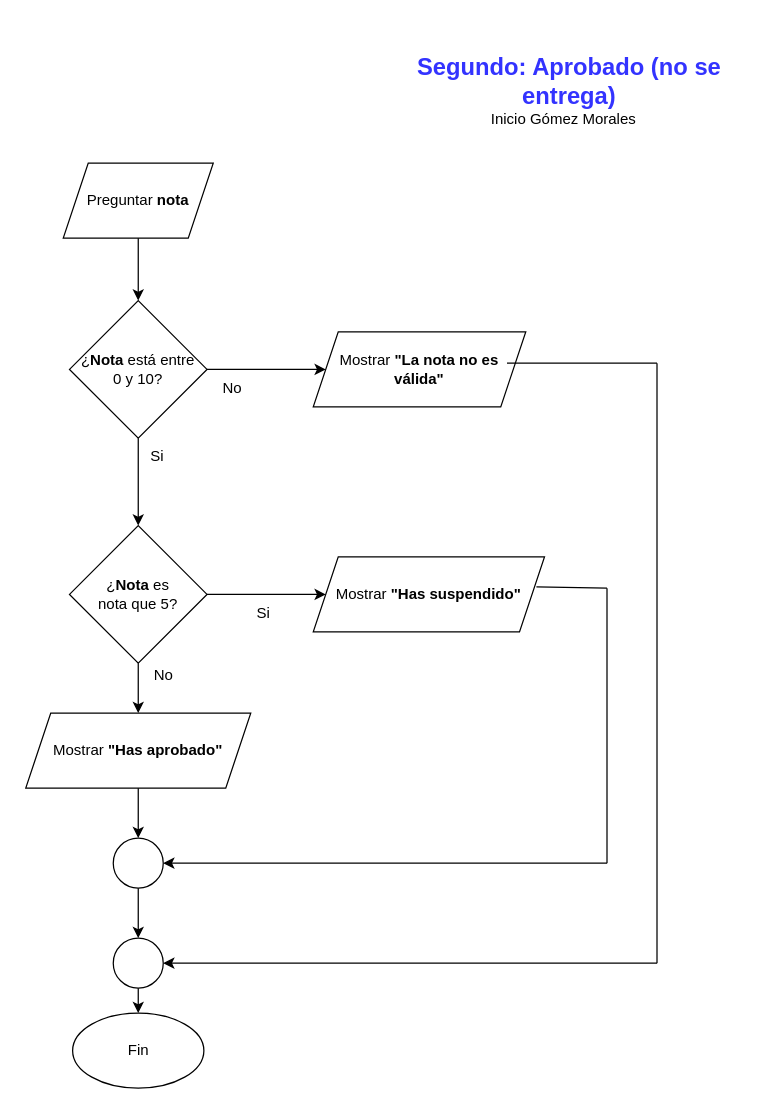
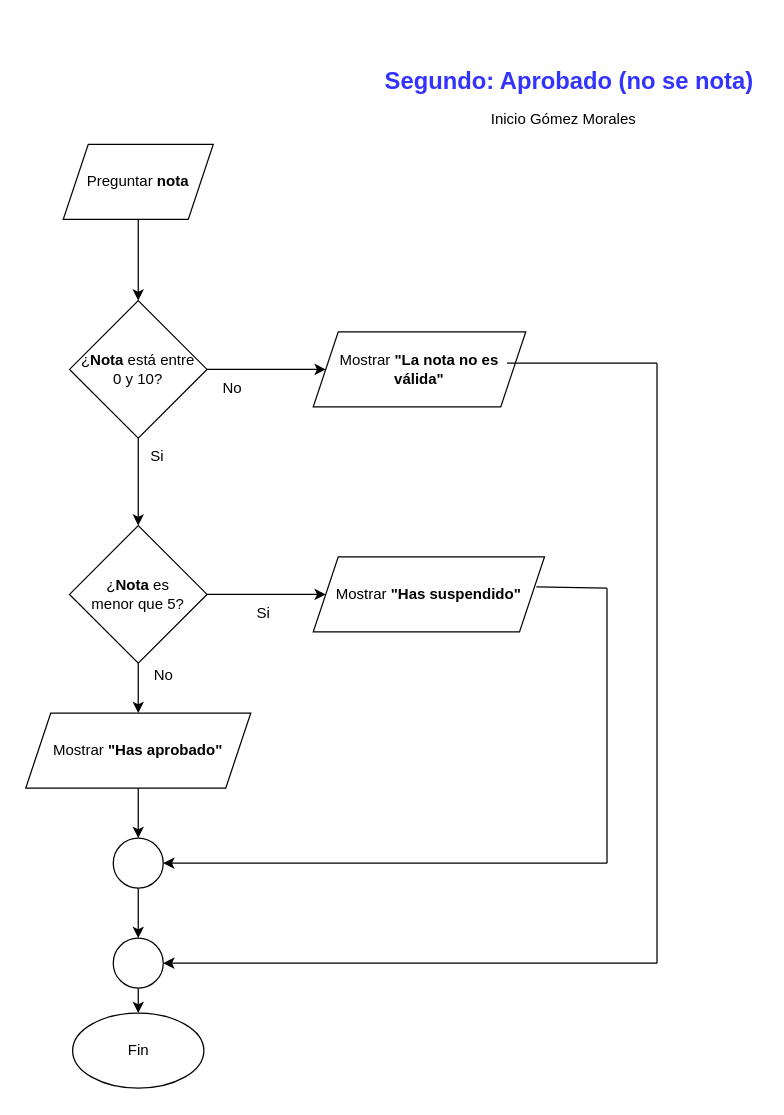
node "Segundo: Aprobado (no se entrega)": label "Segundo: Aprobado (no se entrega)" -> "Segundo: Aprobado (no se nota)"
node "Preguntar nota": moved (138, 201) -> (138, 182)
node "¿Nota es nota que 5?": label "¿Nota es nota que 5?" -> "¿Nota es menor que 5?"
